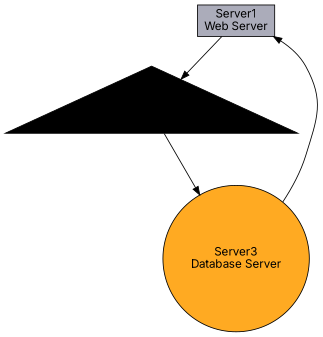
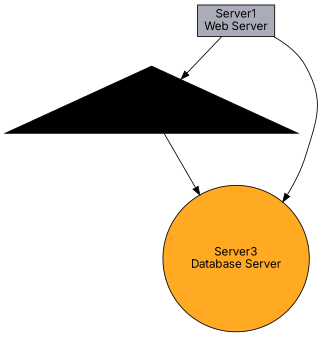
edge "Server3 Database Server" -> "Server1 Web Server": reversed
